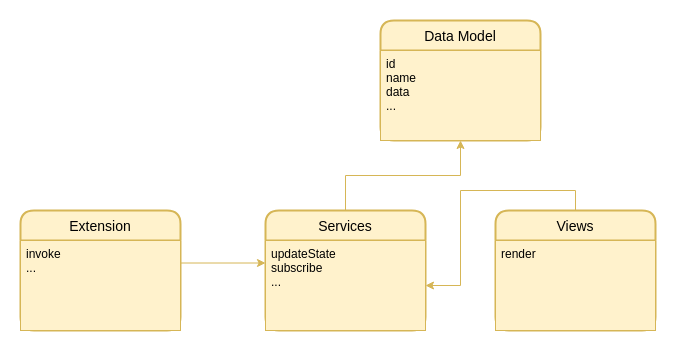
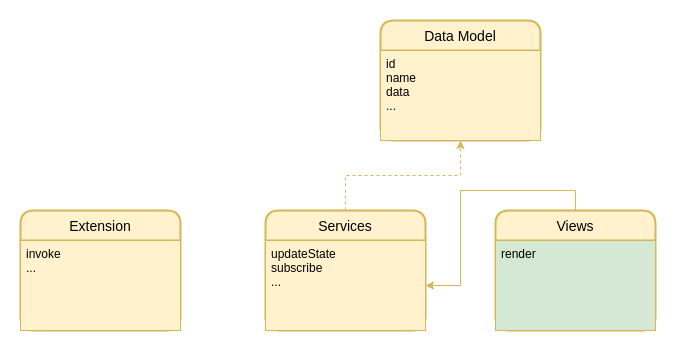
edge "Services" -> "id name data ...": style solid -> dashed
edge "invoke ..." -> "updateState subscribe ...": removed
node "render": fillcolor #fff2cc -> #d5e8d4
